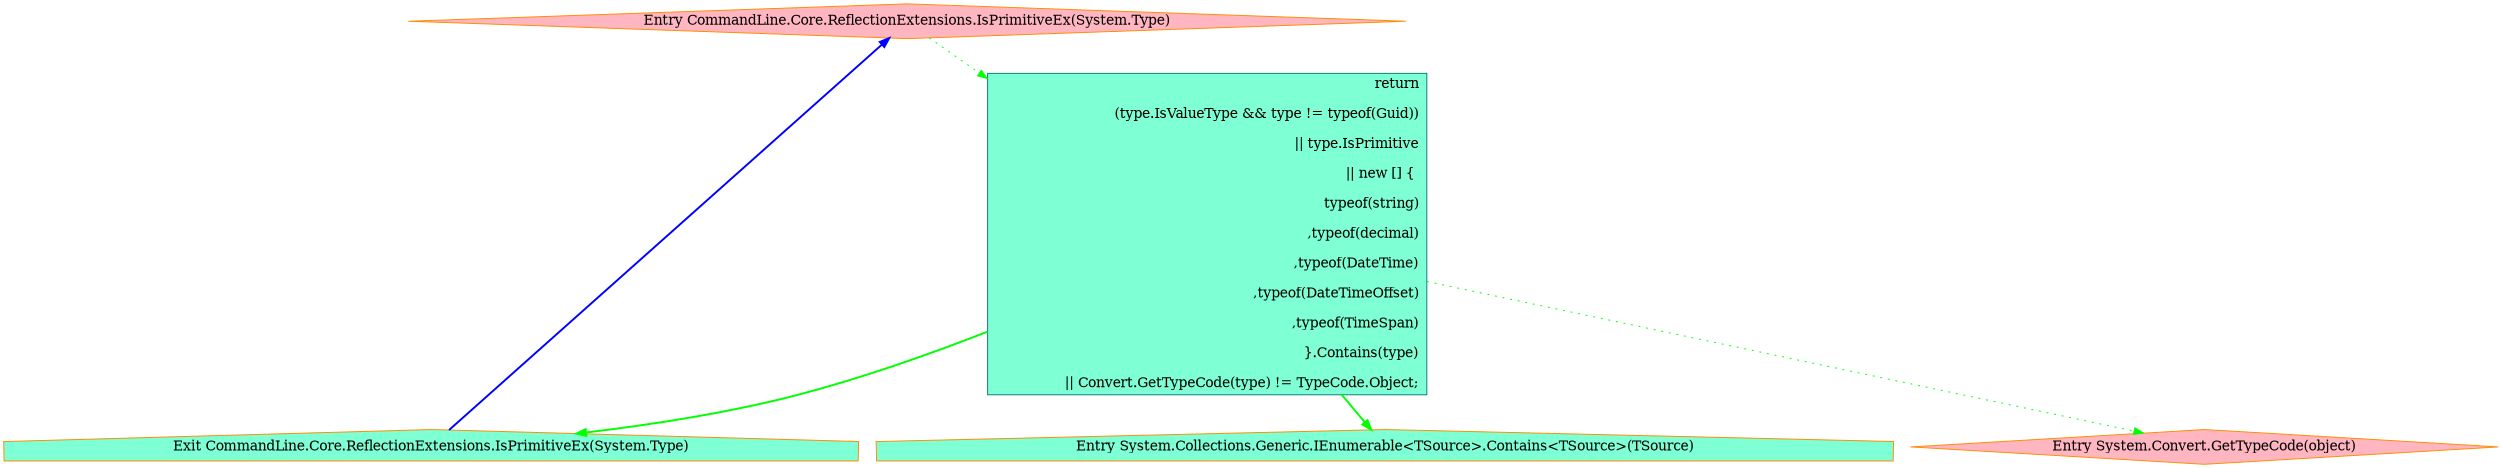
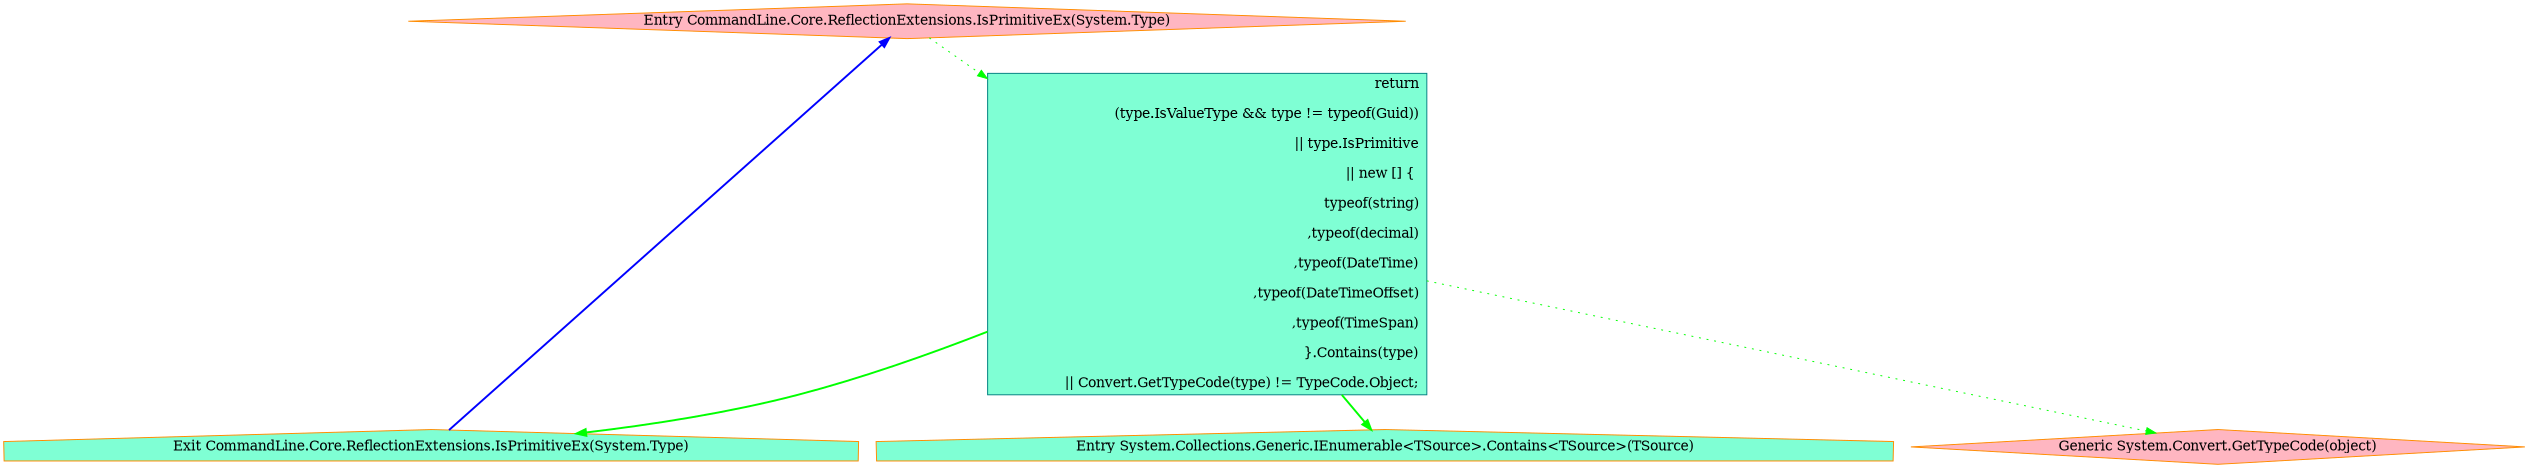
node "Entry System.Convert.GetTypeCode(object)": label "Entry System.Convert.GetTypeCode(object)" -> "Generic System.Convert.GetTypeCode(object)"
